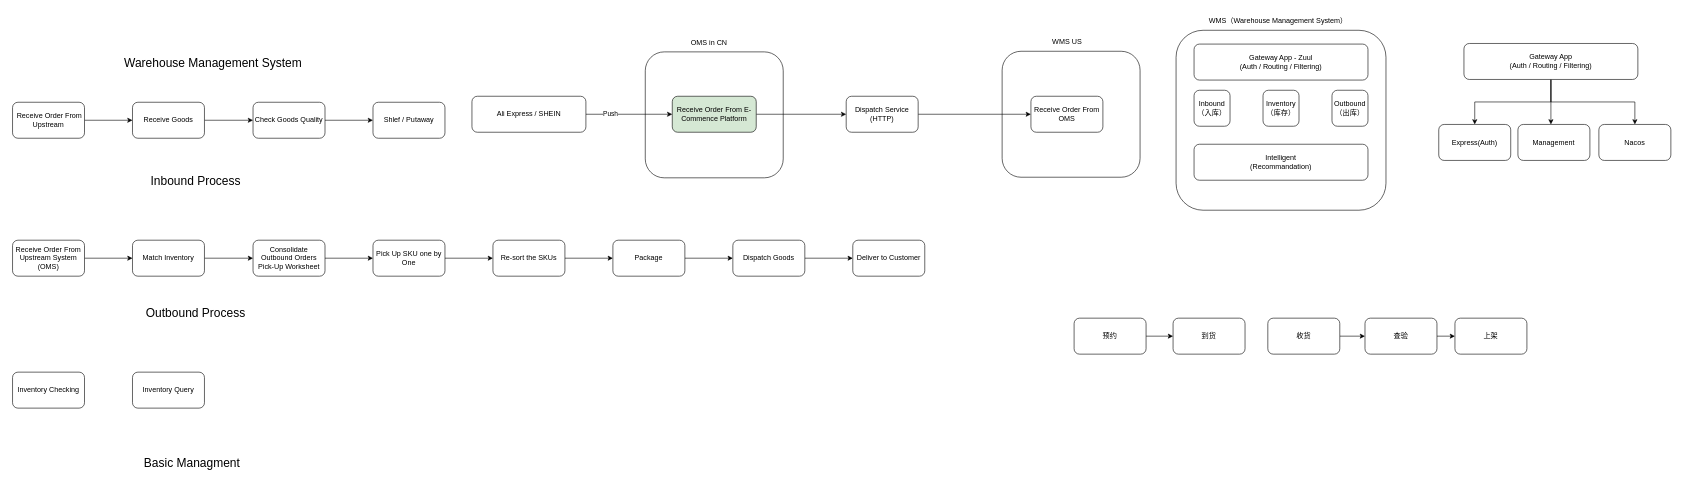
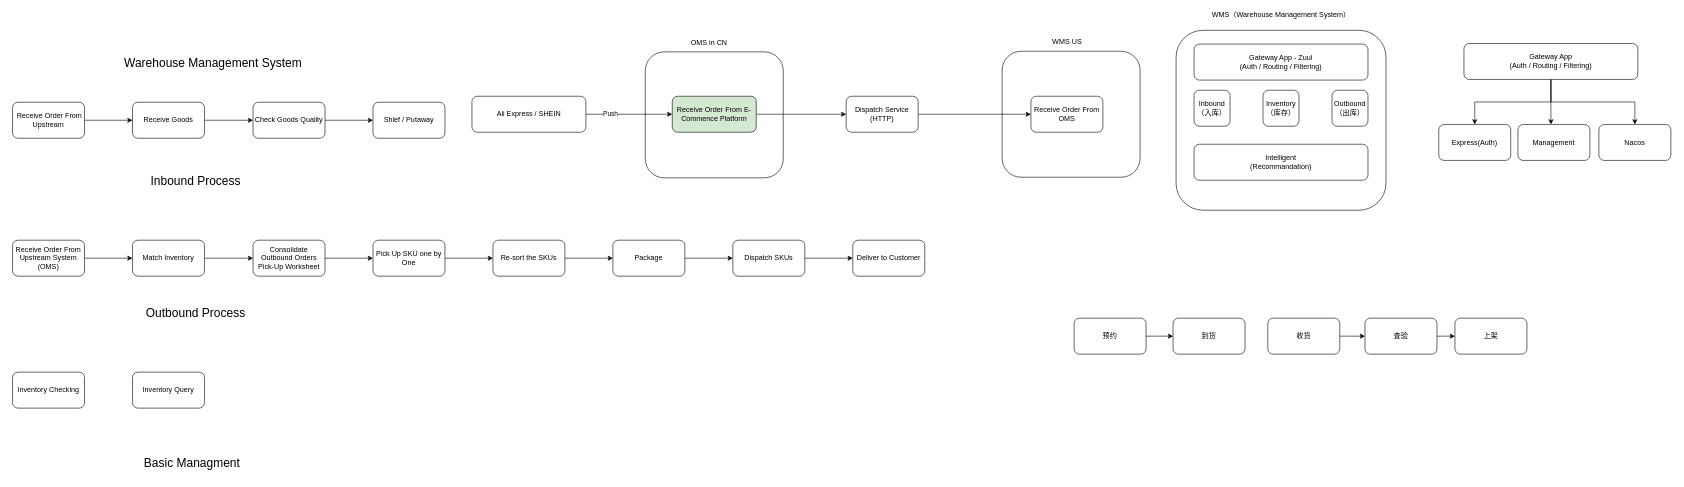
node "WMS（Warehouse Management System）": moved (1278, 21) -> (1281, 15)
node "Dispatch Goods": label "Dispatch Goods" -> "Dispatch SKUs"
